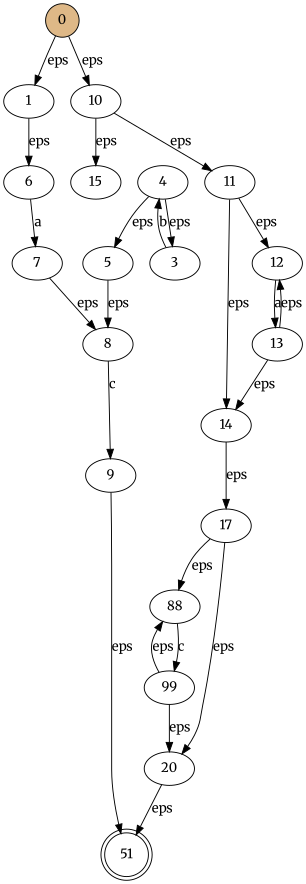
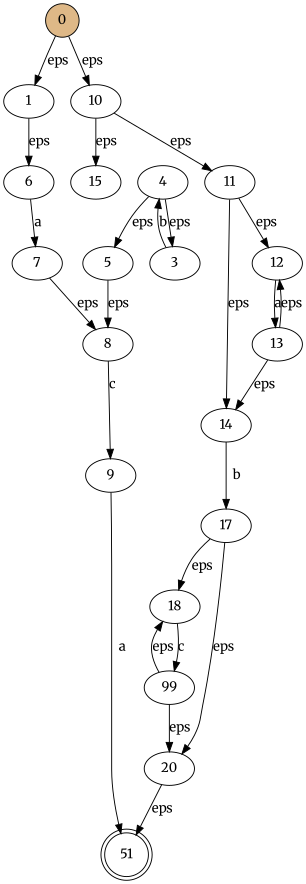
edge "14" -> "17": label "eps" -> "b"
node "88": label "88" -> "18"
edge "9" -> "51": label "eps" -> "a"
